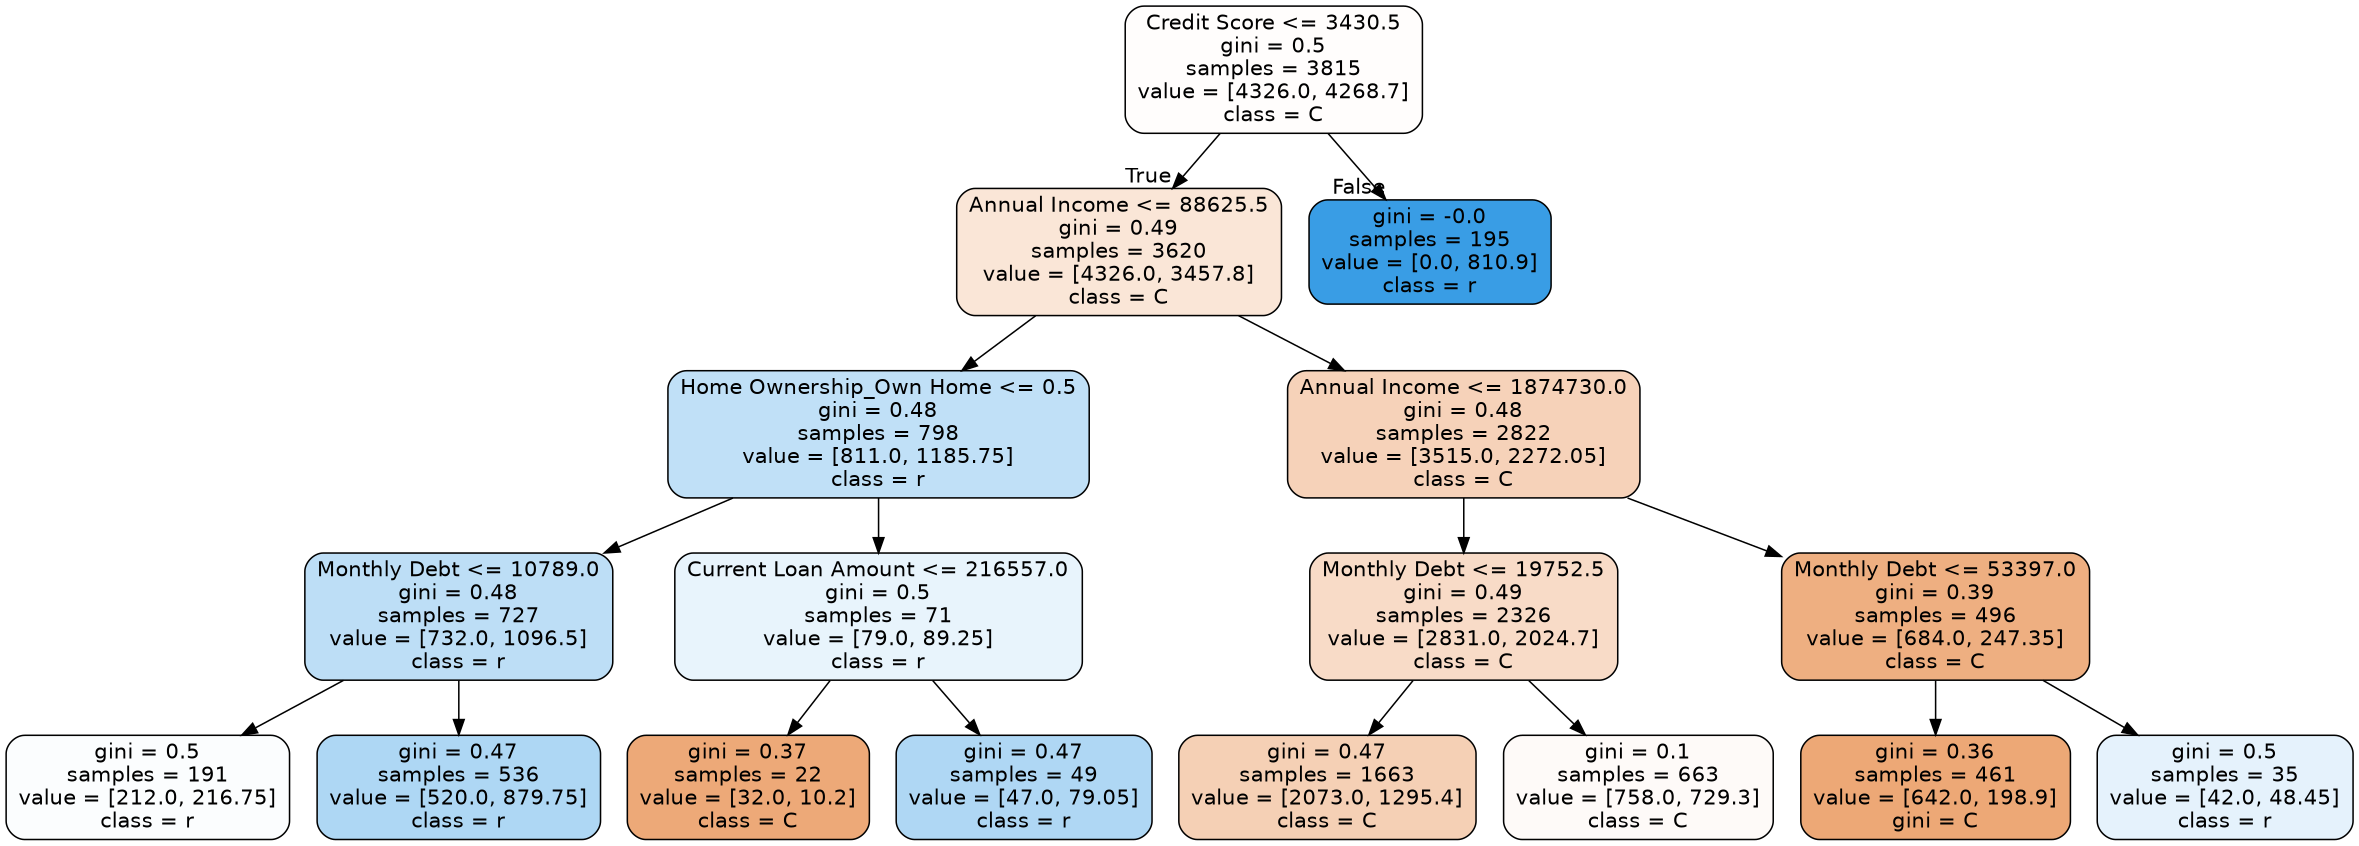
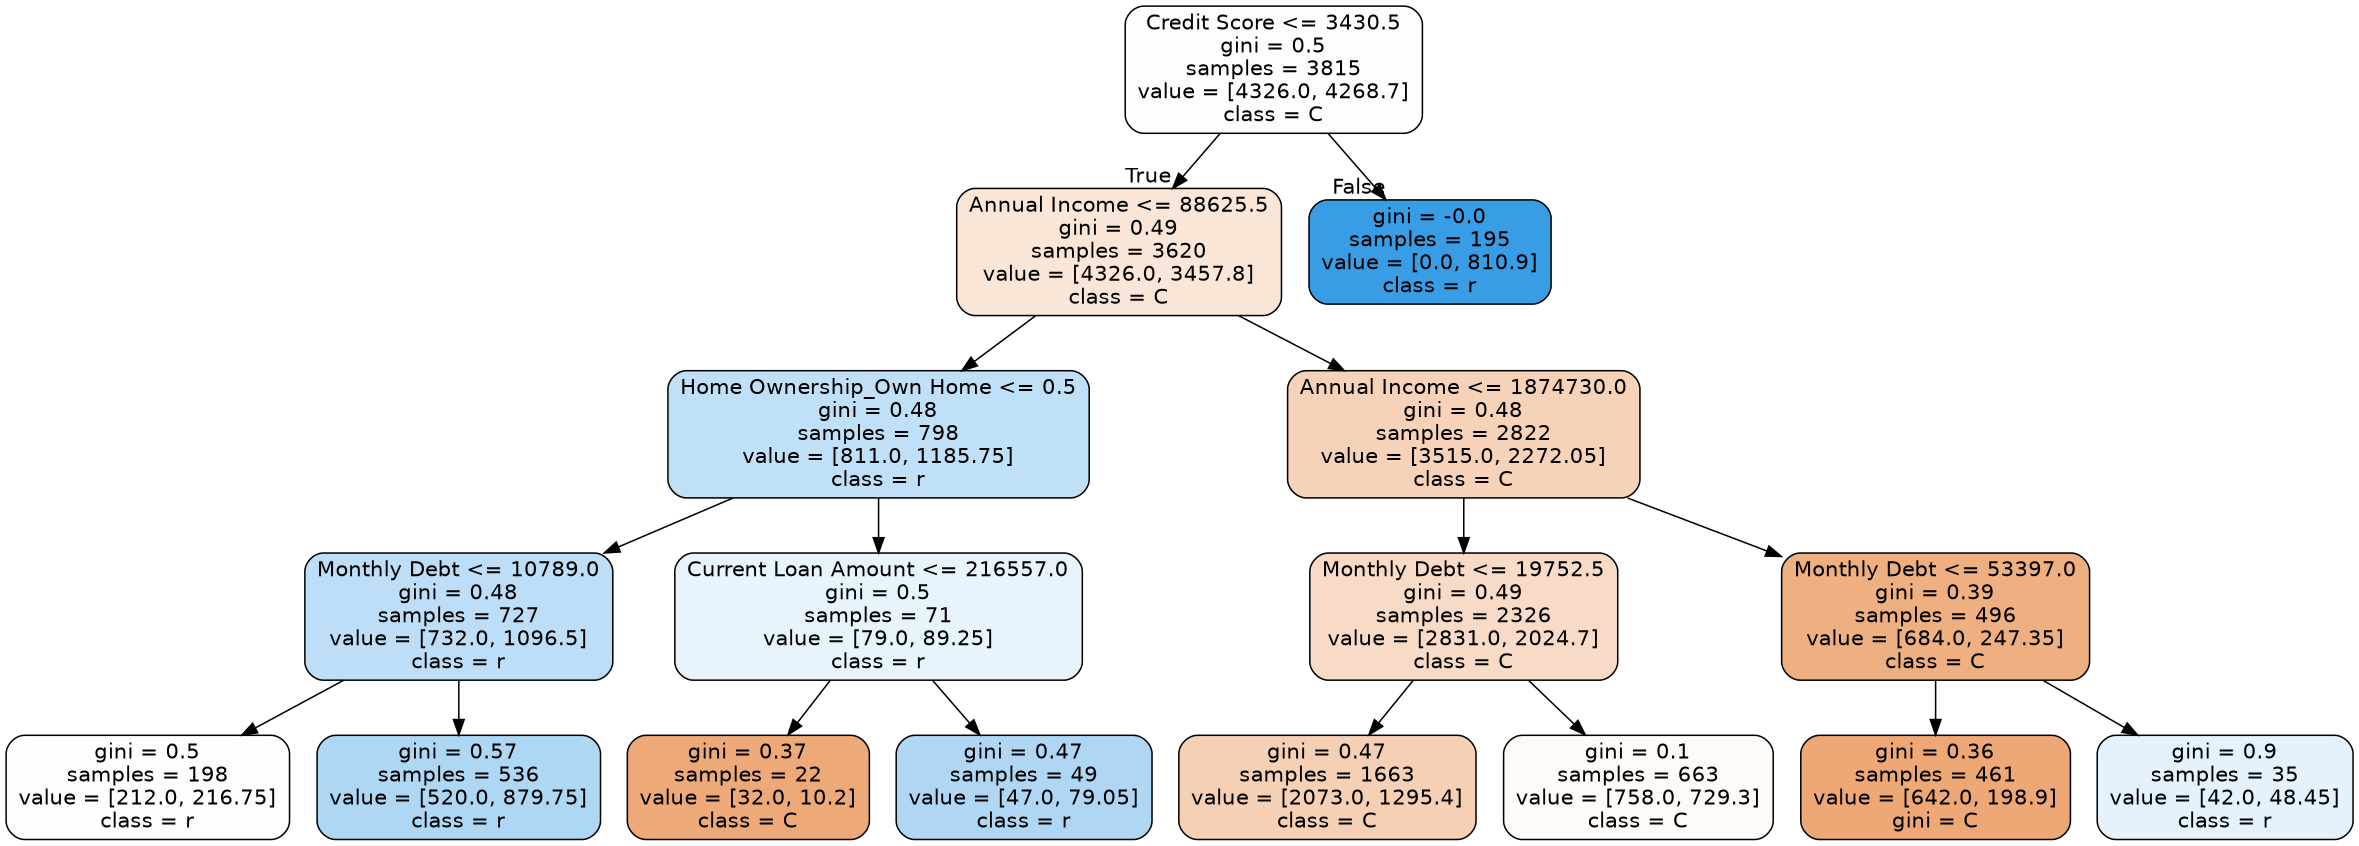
node "gini = 0.5 samples = 191 value = [212.0, 216.75] class = r": label "gini = 0.5 samples = 191 value = [212.0, 216.75] class = r" -> "gini = 0.5 samples = 198 value = [212.0, 216.75] class = r"
node "gini = 0.47 samples = 536 value = [520.0, 879.75] class = r": label "gini = 0.47 samples = 536 value = [520.0, 879.75] class = r" -> "gini = 0.57 samples = 536 value = [520.0, 879.75] class = r"
node "gini = 0.5 samples = 35 value = [42.0, 48.45] class = r": label "gini = 0.5 samples = 35 value = [42.0, 48.45] class = r" -> "gini = 0.9 samples = 35 value = [42.0, 48.45] class = r"
